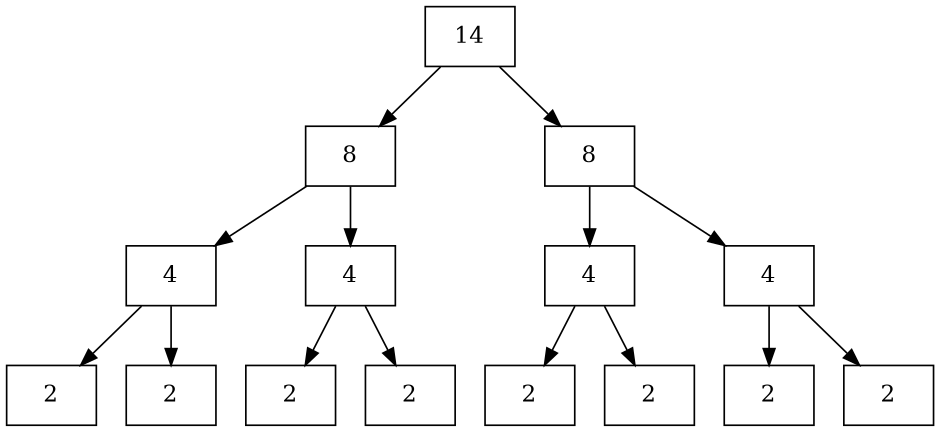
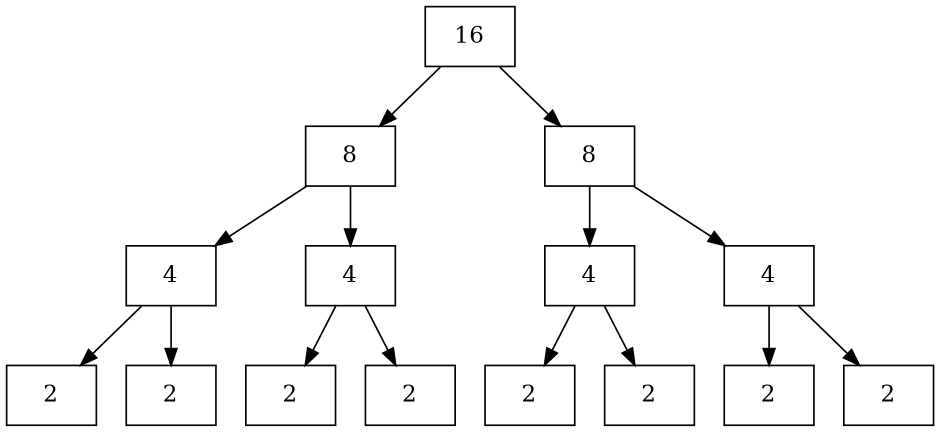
node "14": label "14" -> "16"
